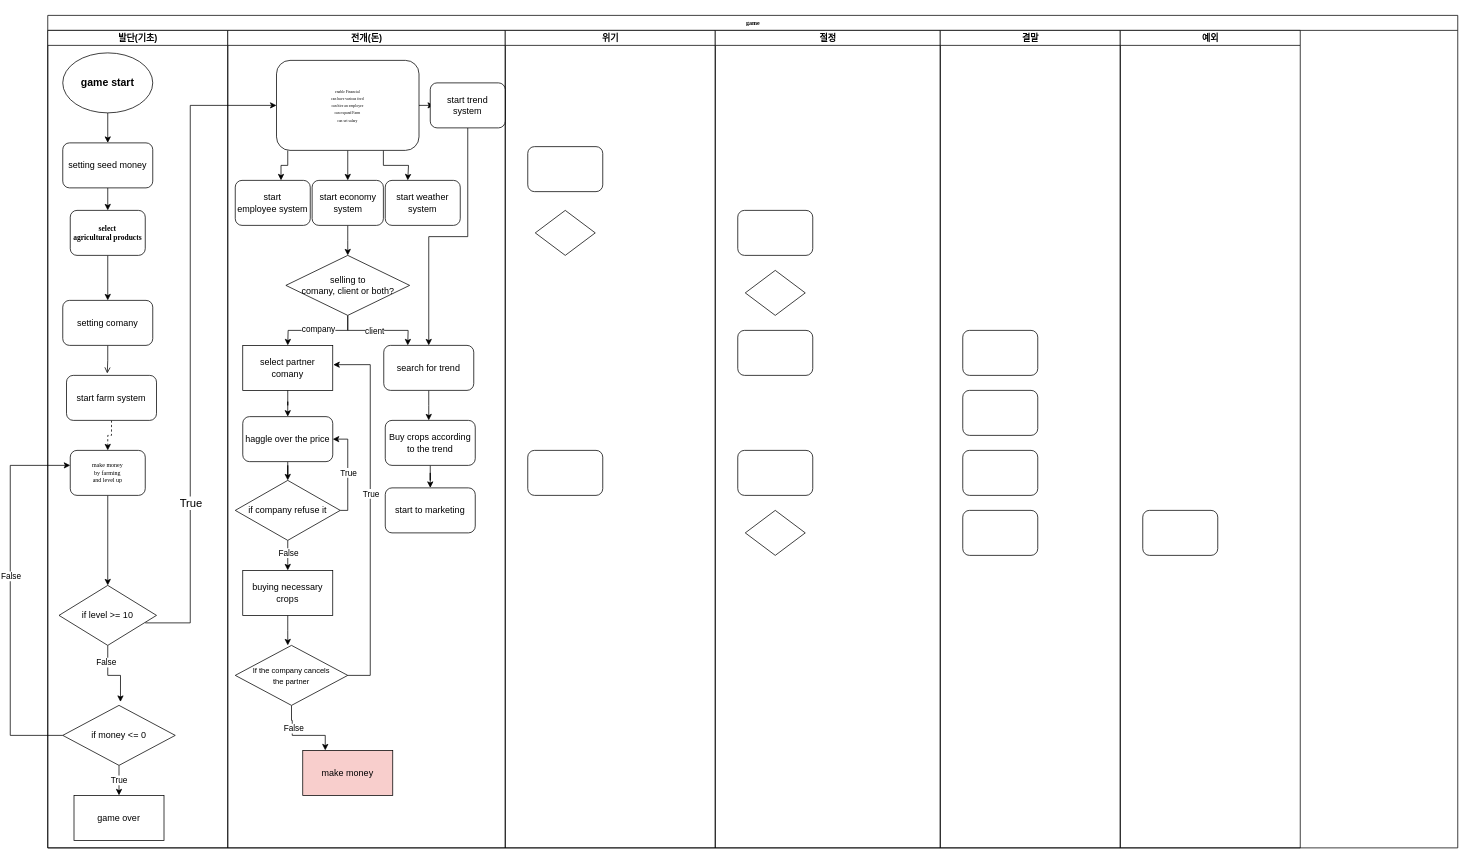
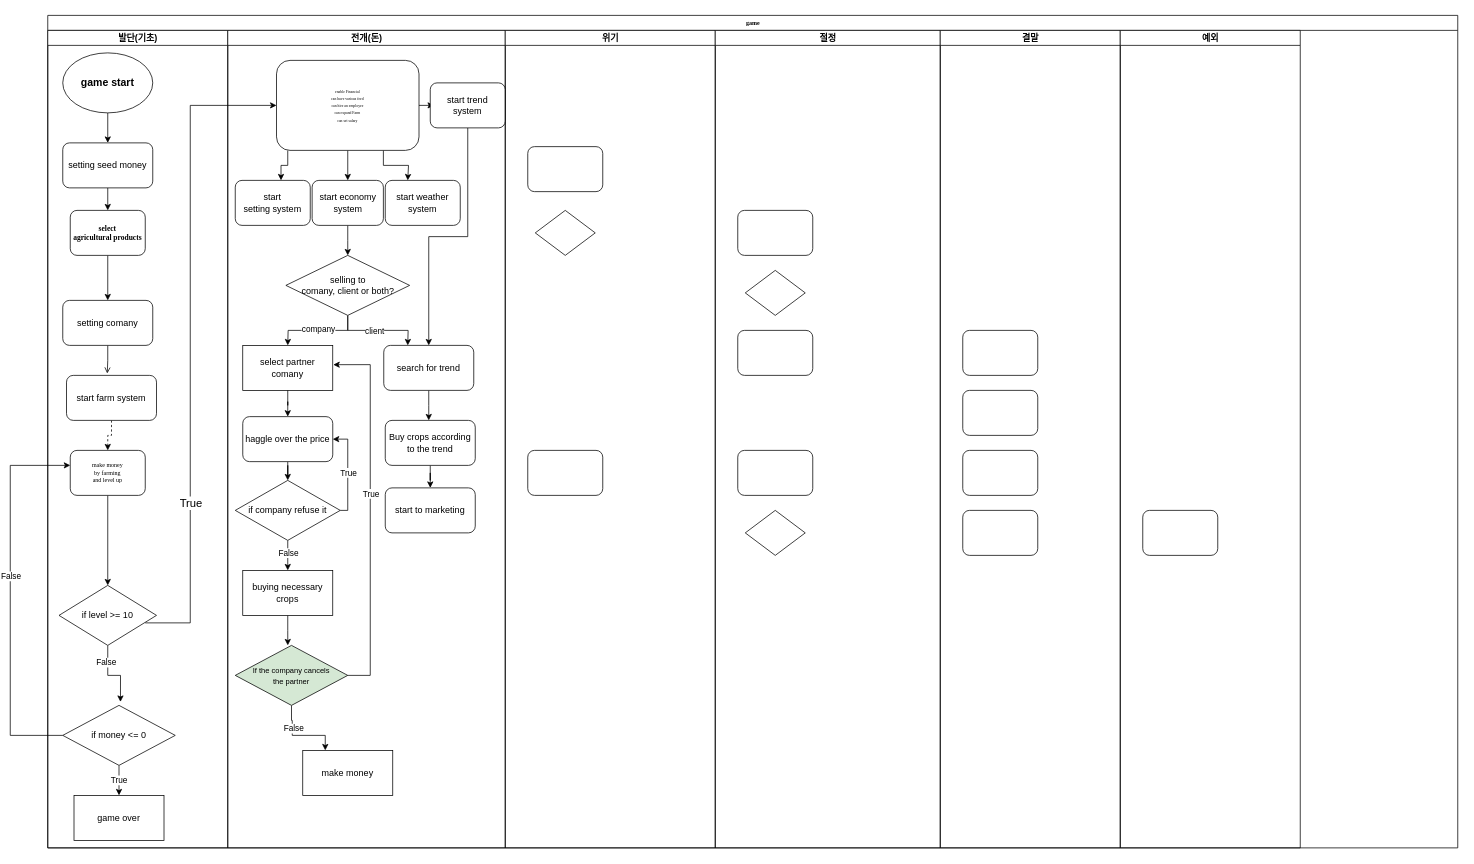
node "start employee system": label "start employee system" -> "start setting system"
node "If the company cancels the partner": fillcolor #ffffff -> #d5e8d4
node "make money": fillcolor #f8cecc -> #ffffff
